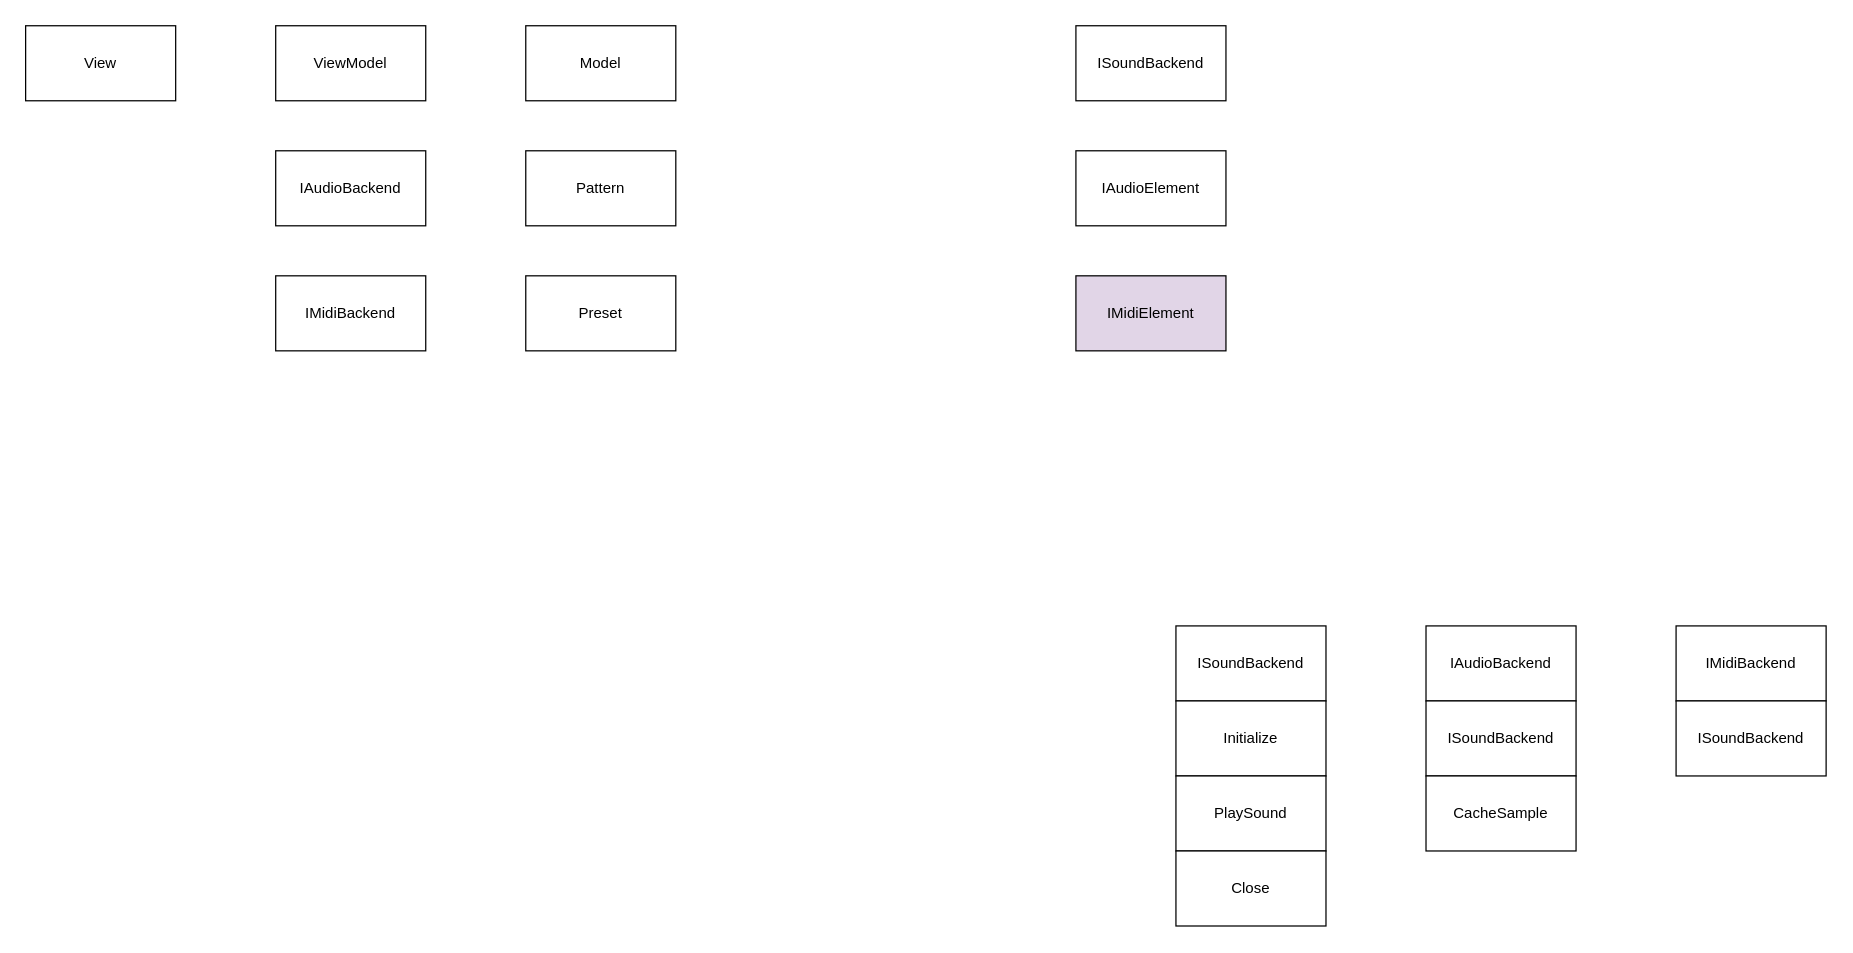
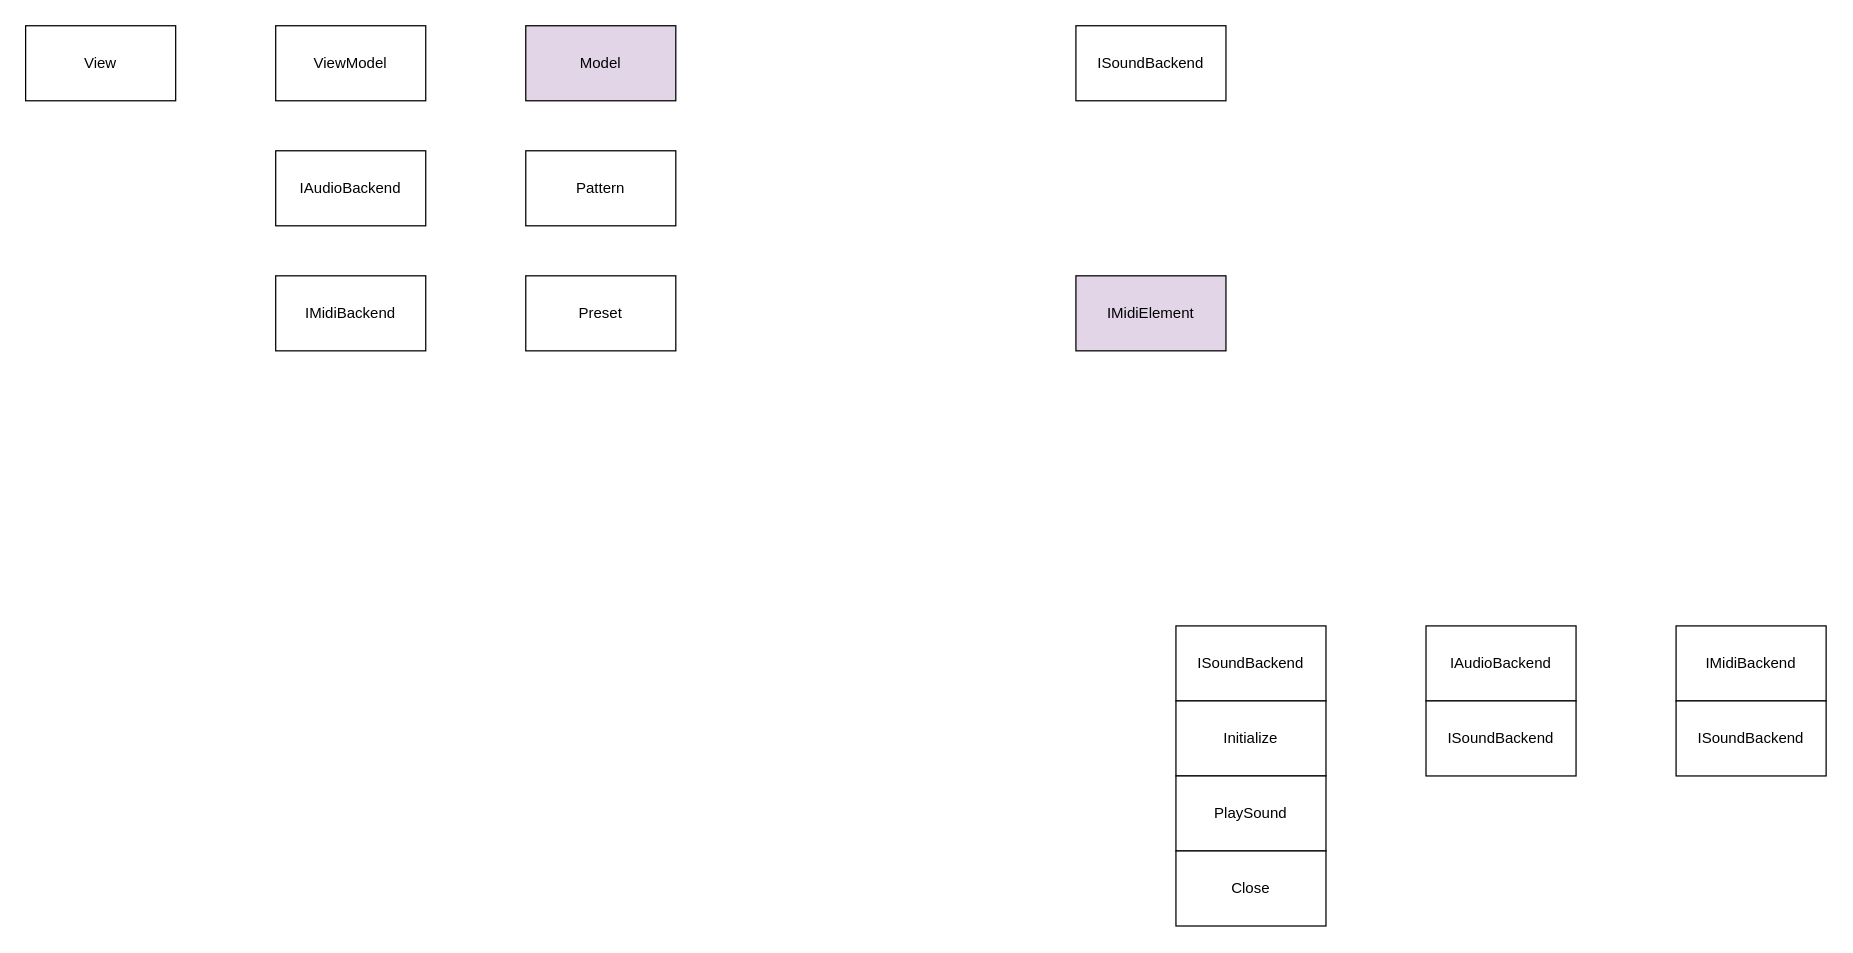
node "Model": fillcolor #ffffff -> #e1d5e7
node "IAudioElement": removed
node "CacheSample": removed
